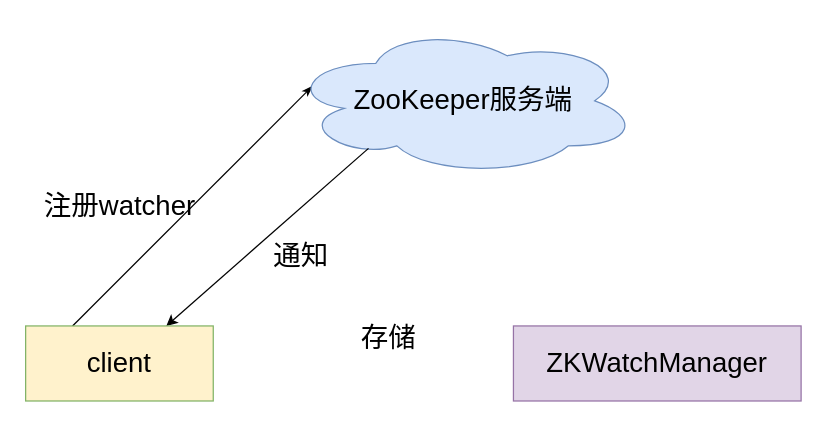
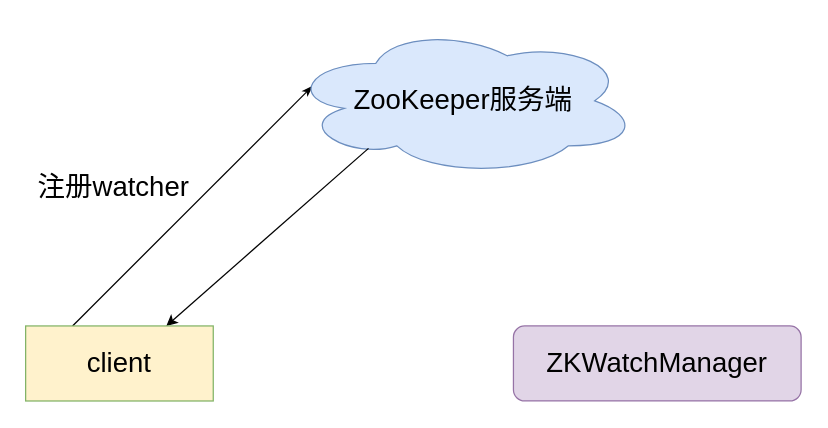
node "注册watcher": moved (119, 207) -> (113, 188)
node "通知": removed
node "存储": removed
node "ZKWatchManager": shape rectangle -> rounded rectangle
